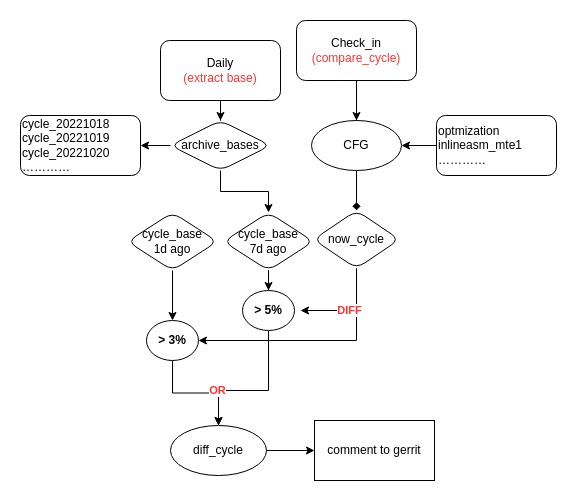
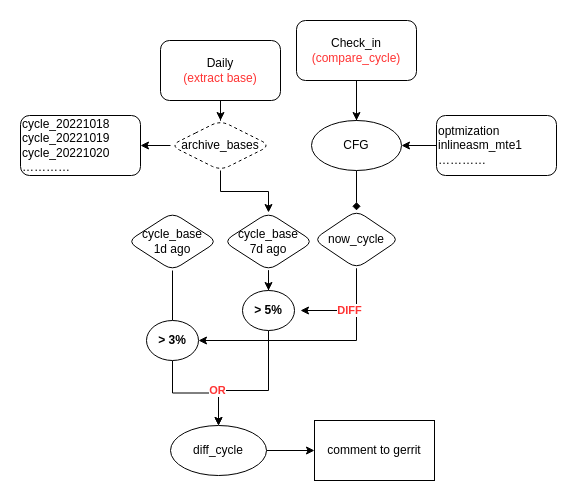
node "archive_bases": style solid -> dashed
edge "cycle_base 1d ago" -> "> 3%": arrowhead classic -> none
